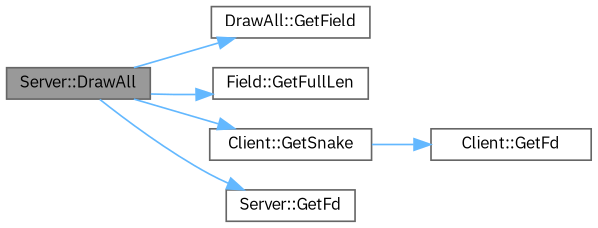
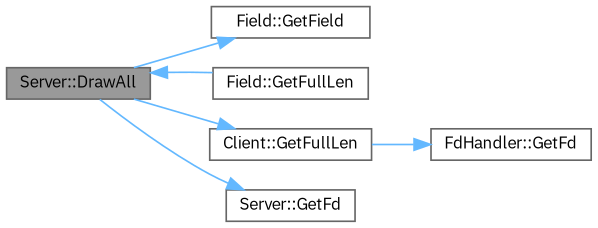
node "DrawAll::GetField": label "DrawAll::GetField" -> "Field::GetField"
edge "Server::DrawAll" -> "Field::GetFullLen": reversed
node "Client::GetSnake": label "Client::GetSnake" -> "Client::GetFullLen"
node "Client::GetFd": label "Client::GetFd" -> "FdHandler::GetFd"
